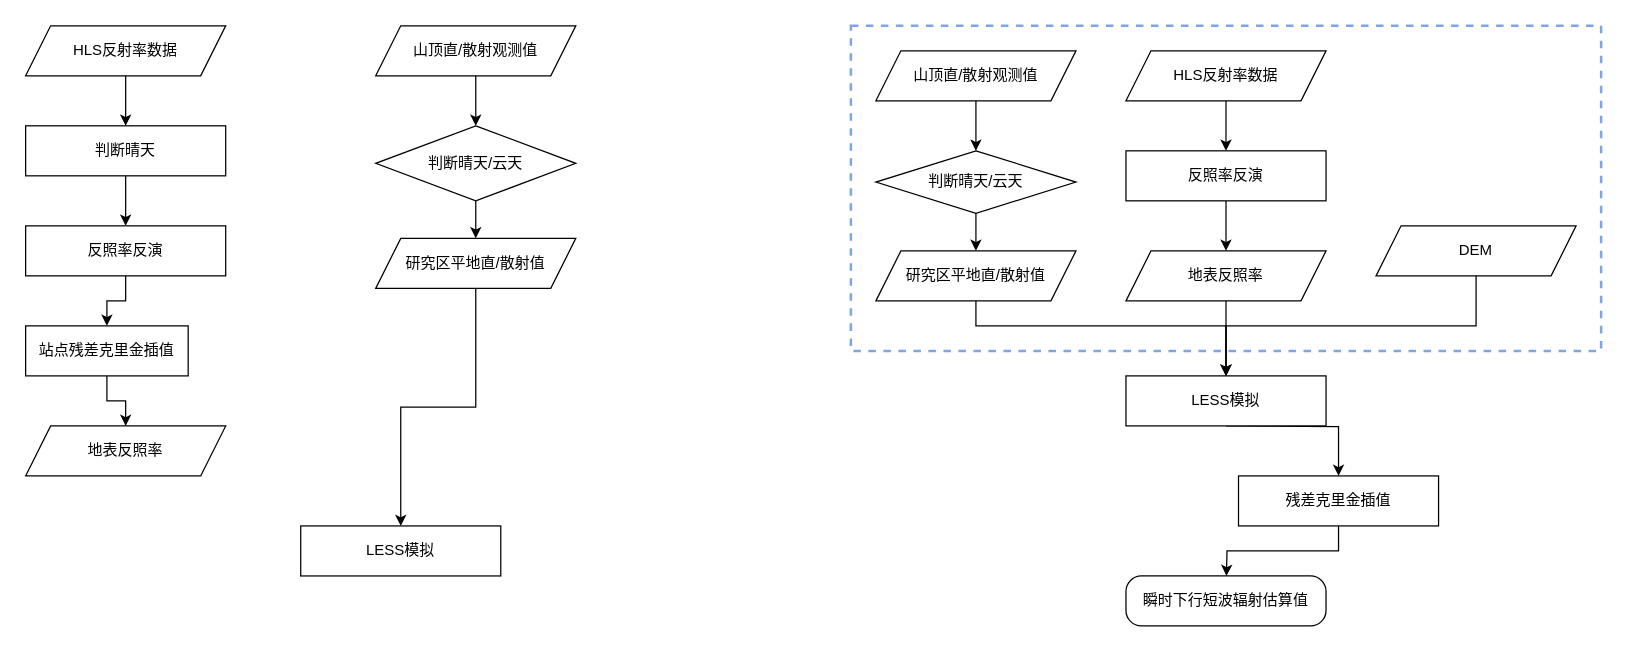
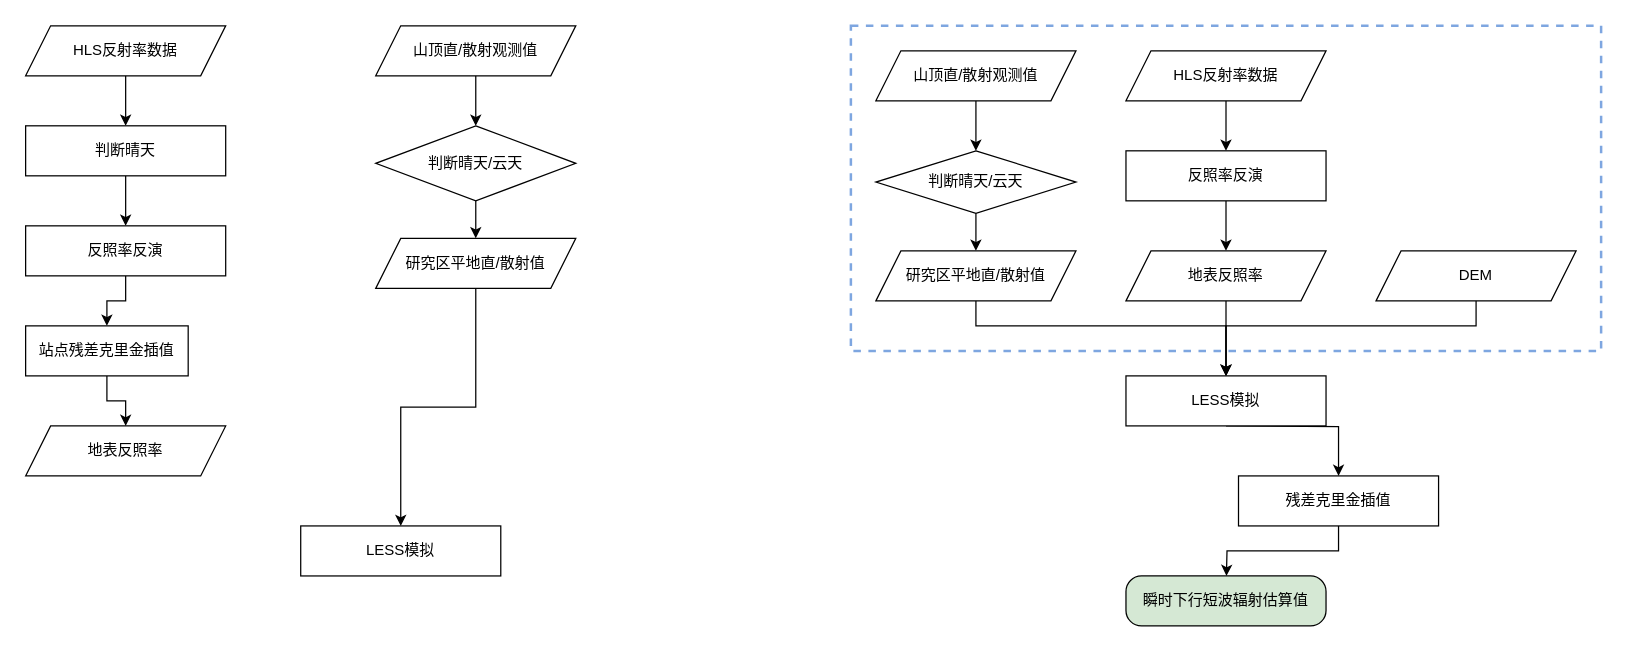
node "DEM": moved (1476, 251) -> (1476, 276)
node "瞬时下行短波辐射估算值": fillcolor #ffffff -> #d5e8d4
